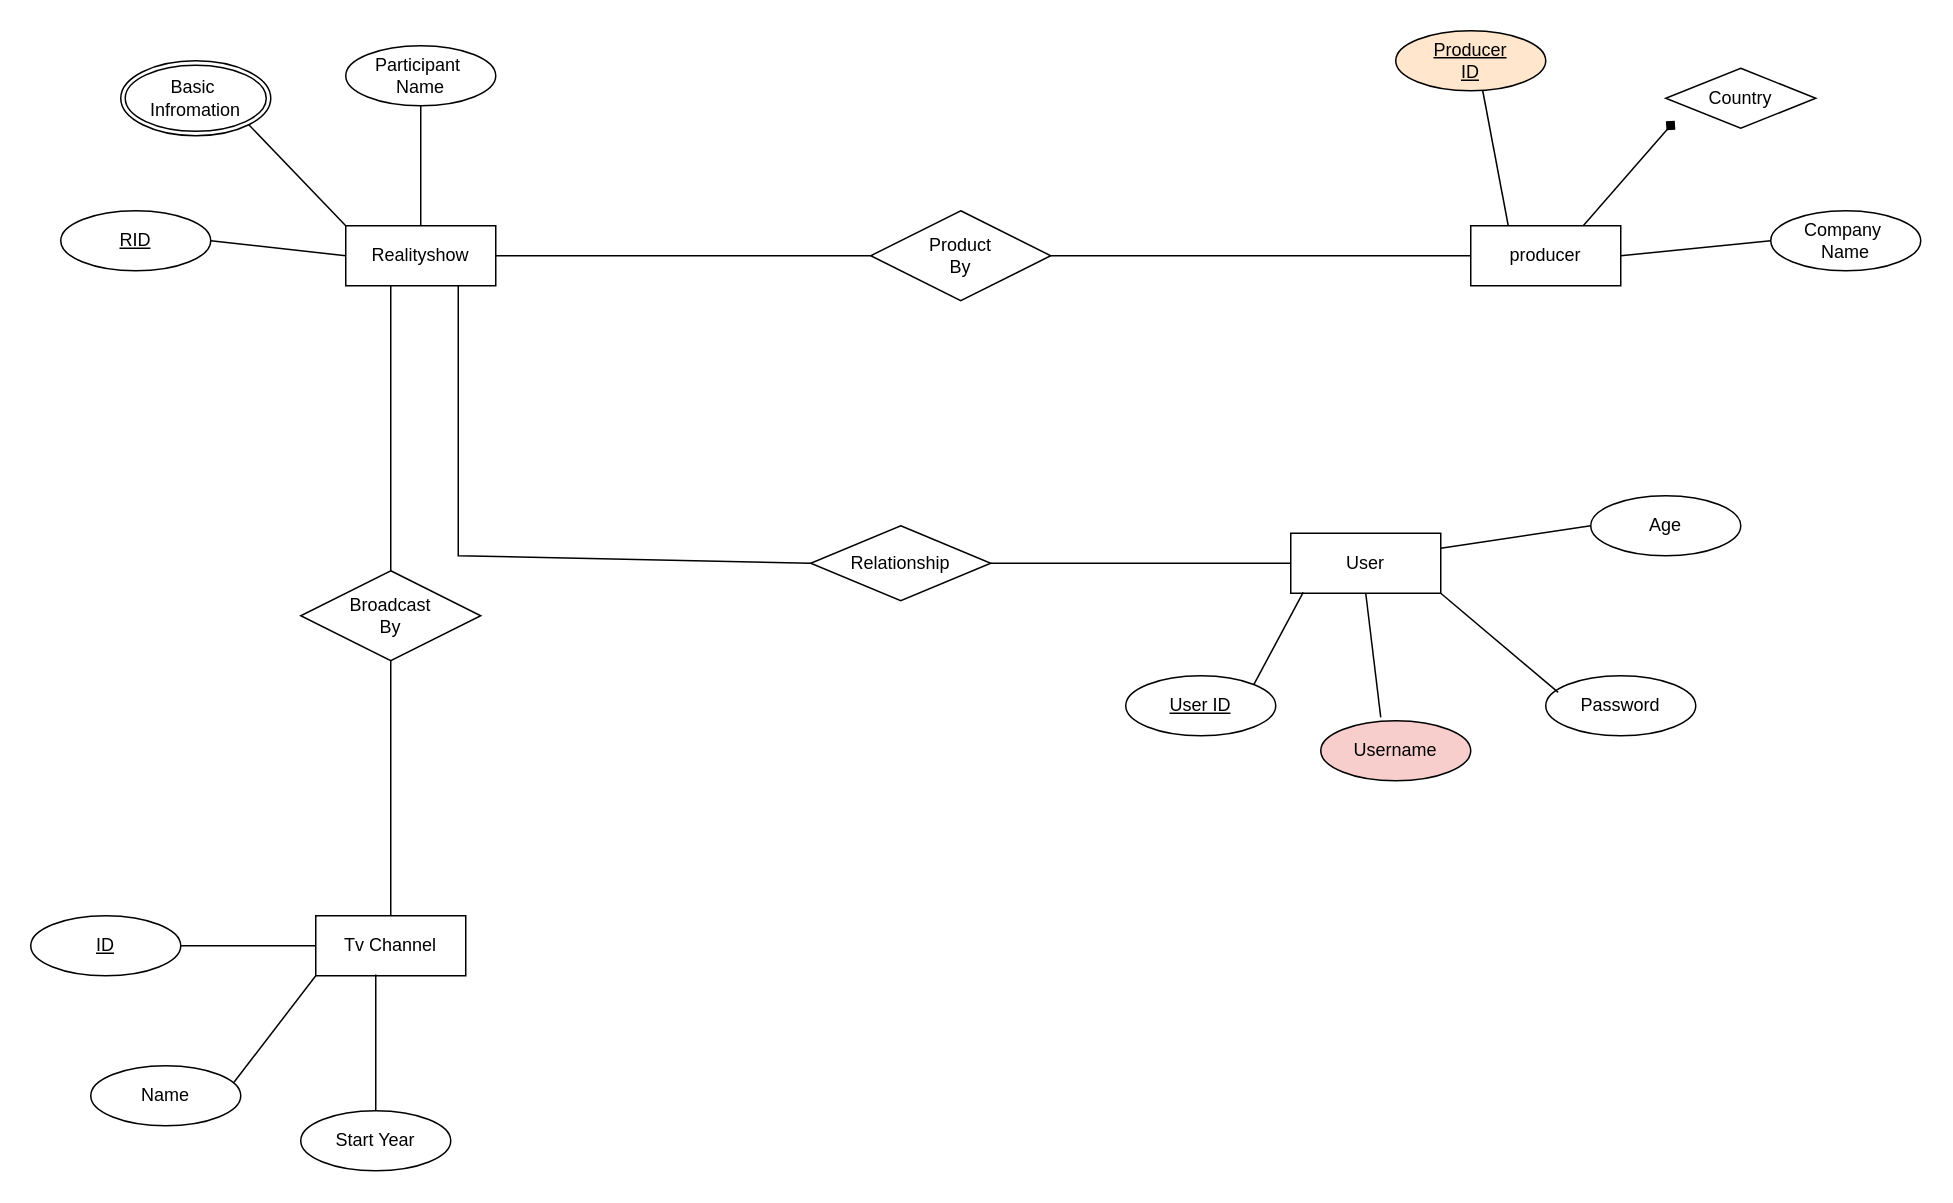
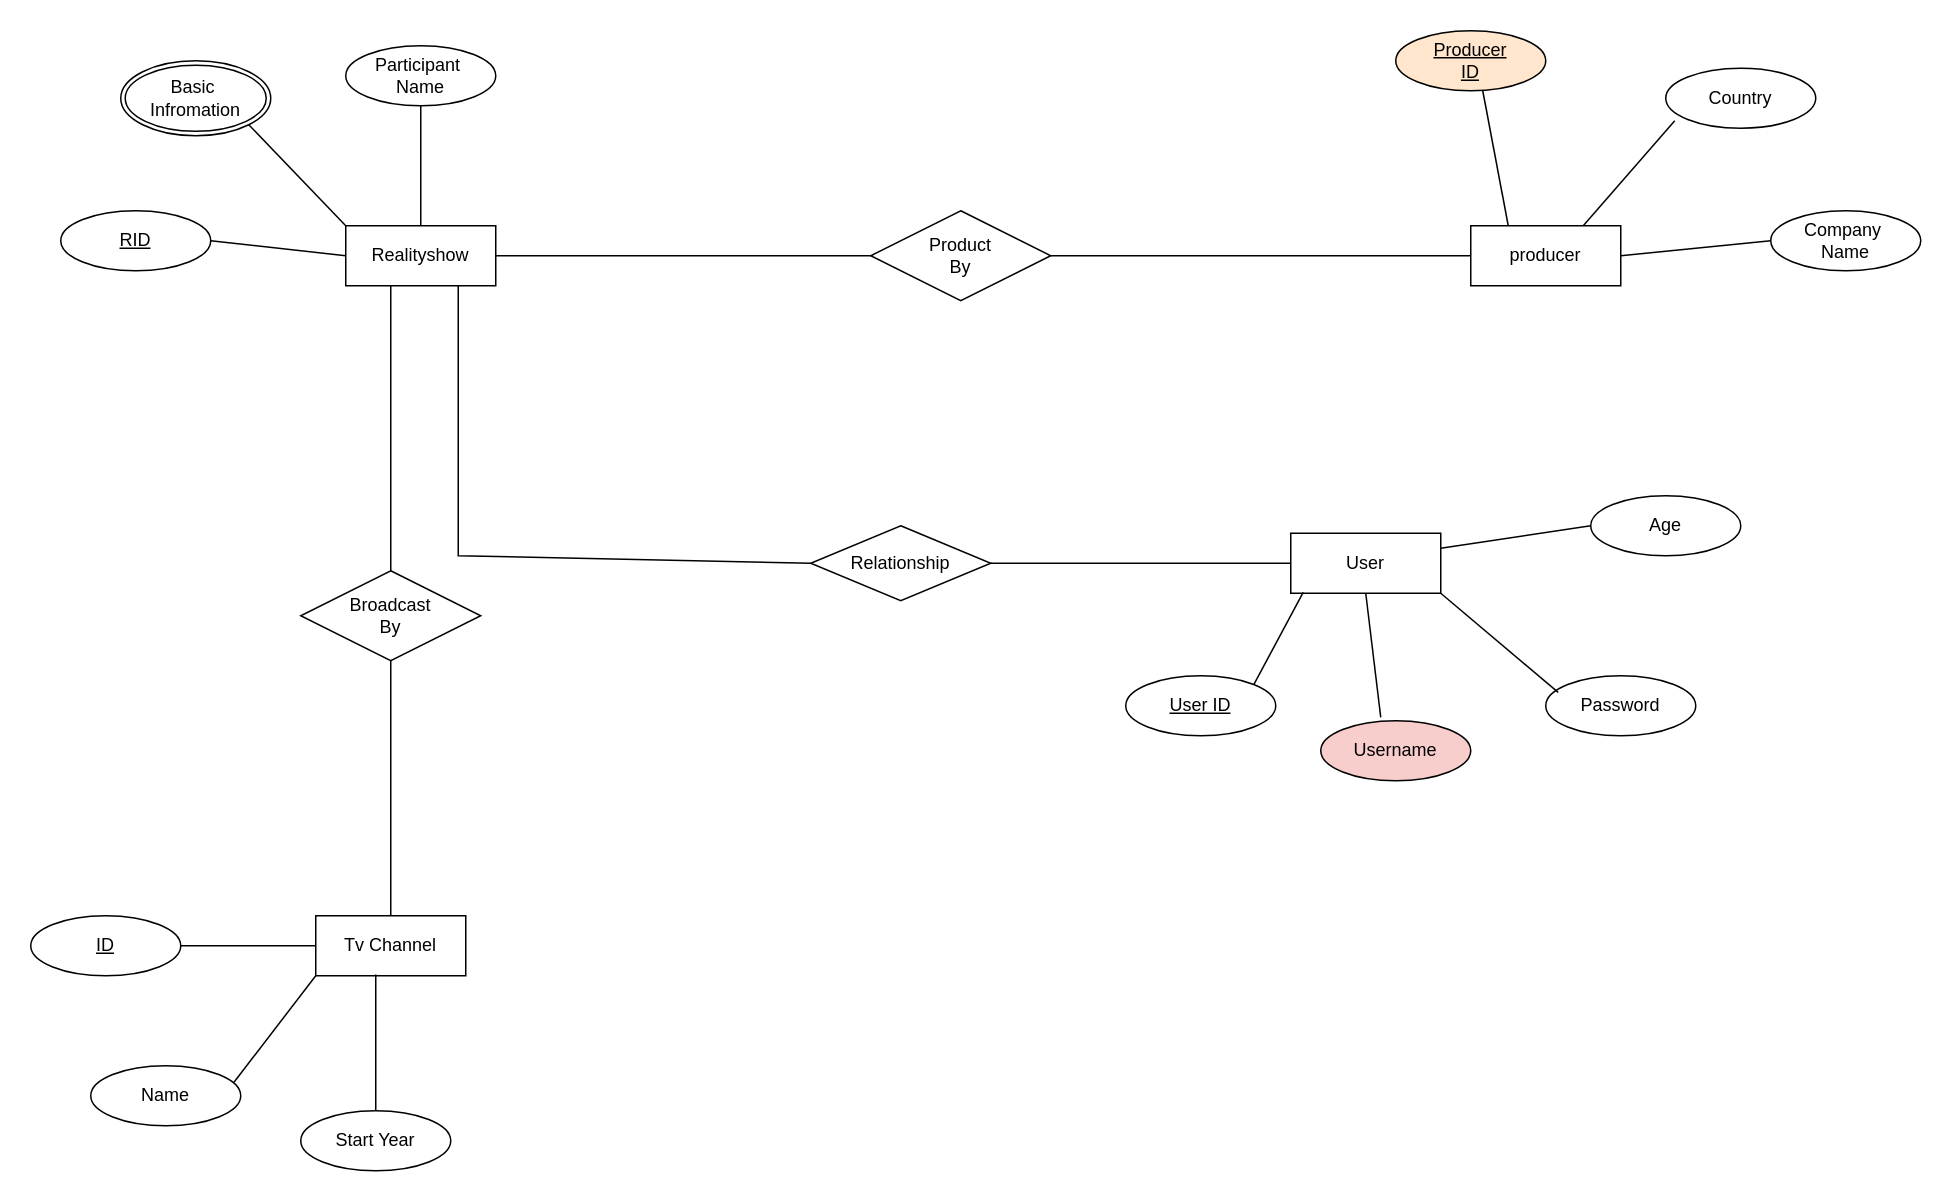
node "Country": shape diamond -> ellipse
edge "producer" -> "Country": arrowhead diamond -> none
